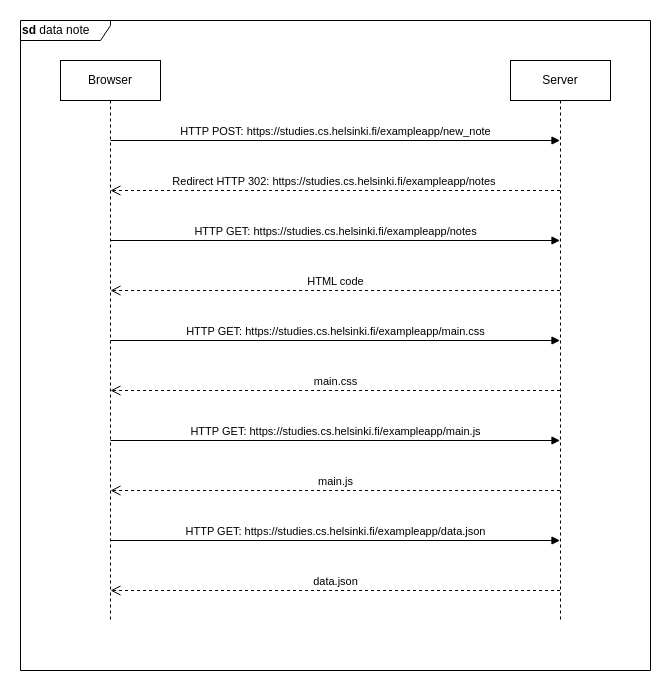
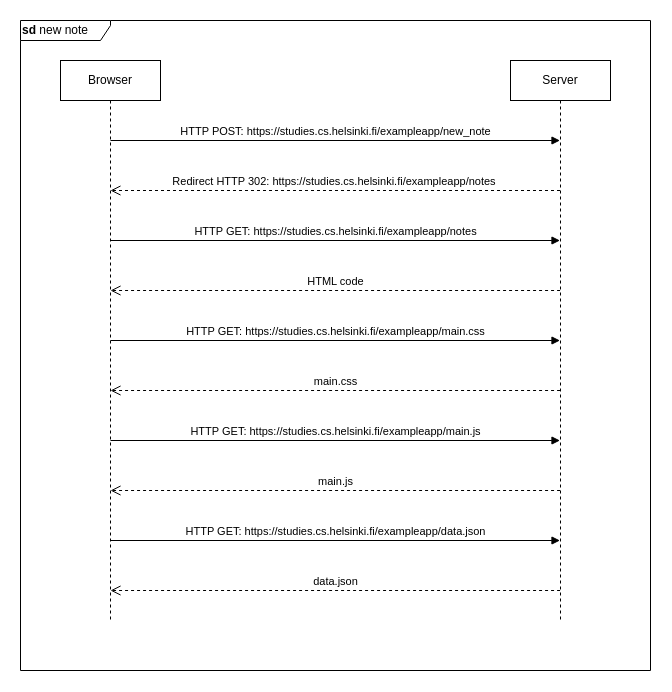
node "sd data note": label "sd data note" -> "sd new note"
